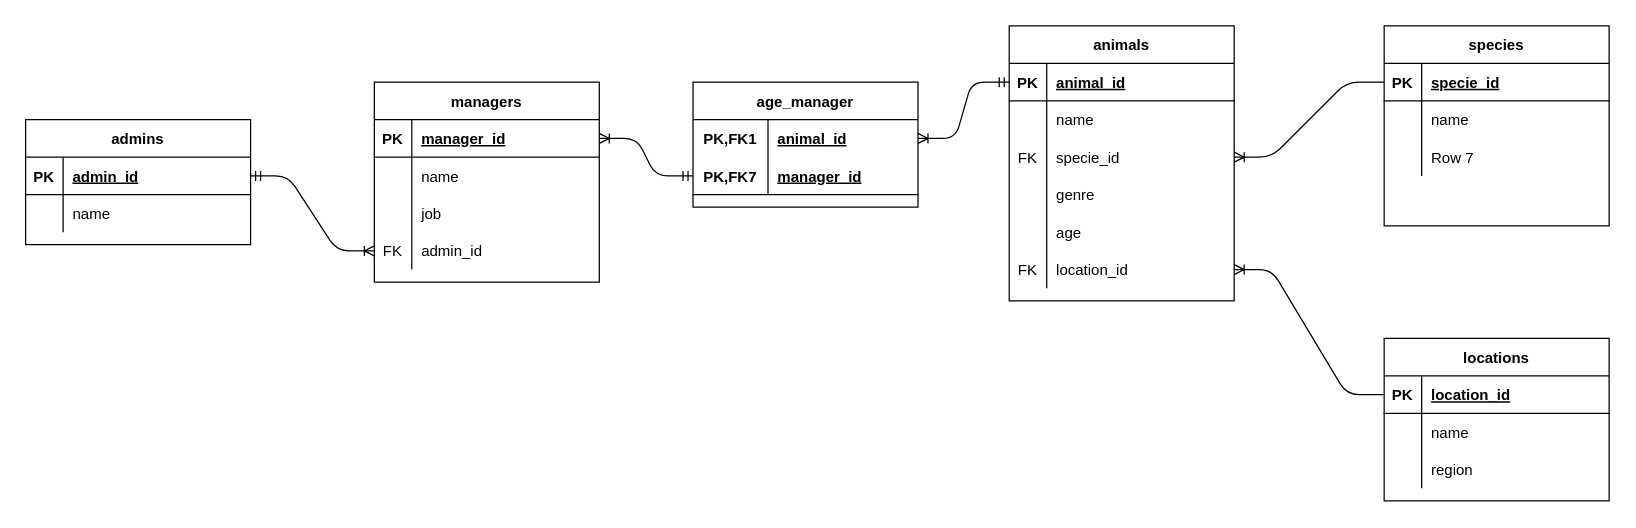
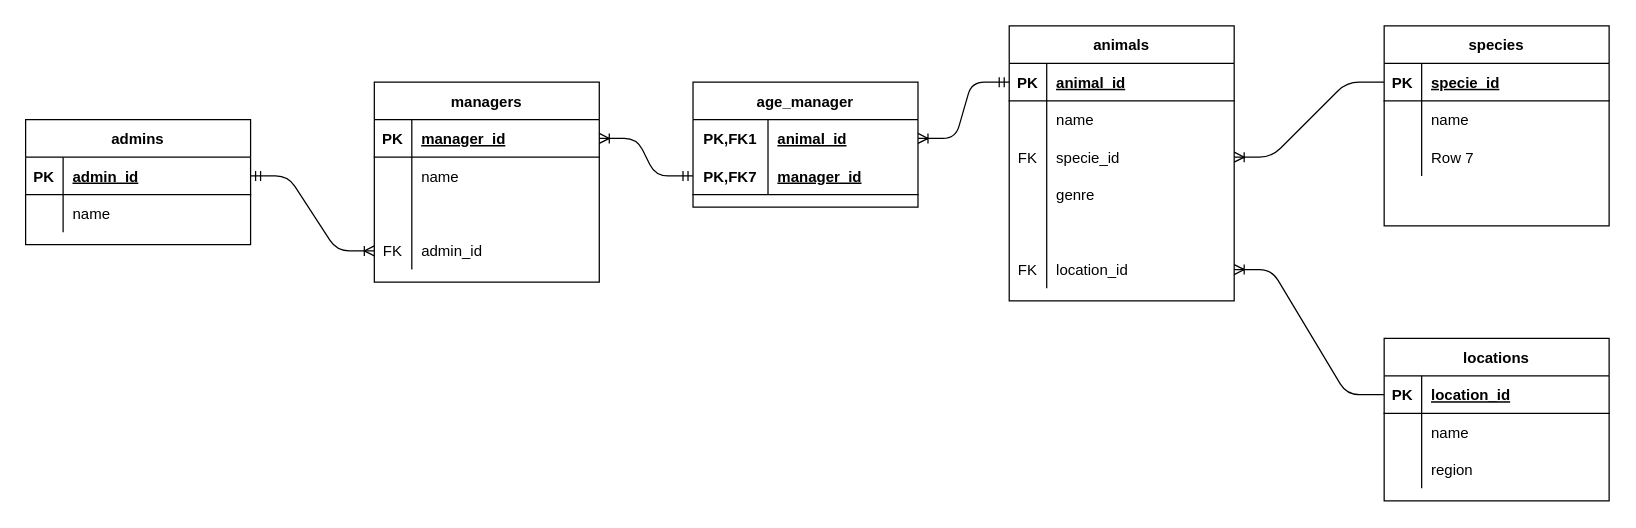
node "job": removed
node "age": removed
